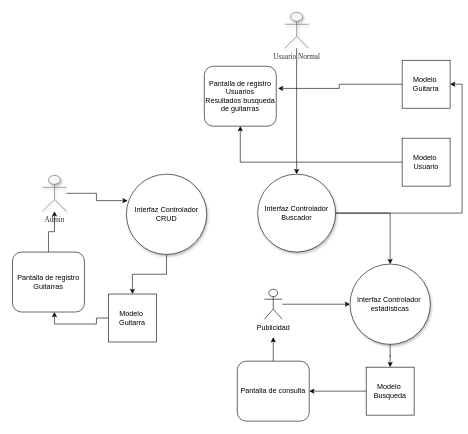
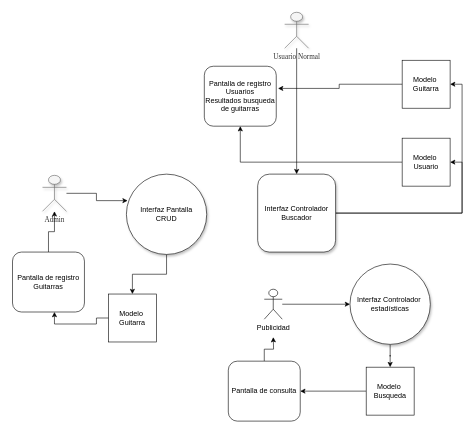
node "Interfaz Controlador Buscador": shape ellipse -> rounded rectangle
node "Interfaz Controlador CRUD": label "Interfaz Controlador CRUD" -> "Interfaz Pantalla CRUD"
edge "Interfaz Controlador Buscador" -> "Interfaz Controlador estadísticas": now "Interfaz Controlador Buscador" -> "Modelo Usuario"
node "Pantalla de consulta": moved (273, 392) -> (264, 392)
